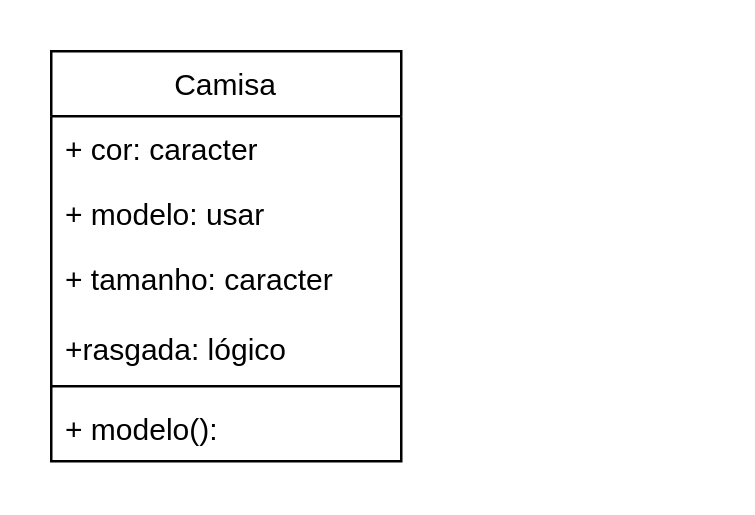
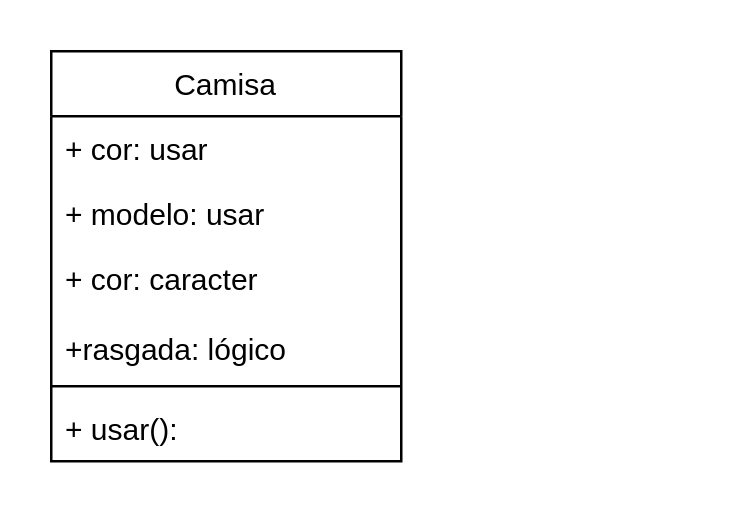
node "+ cor: caracter": label "+ cor: caracter" -> "+ cor: usar"
node "+ tamanho: caracter +rasgada: lógico": label "+ tamanho: caracter +rasgada: lógico" -> "+ cor: caracter +rasgada: lógico"
node "+ modelo():": label "+ modelo():" -> "+ usar():"
